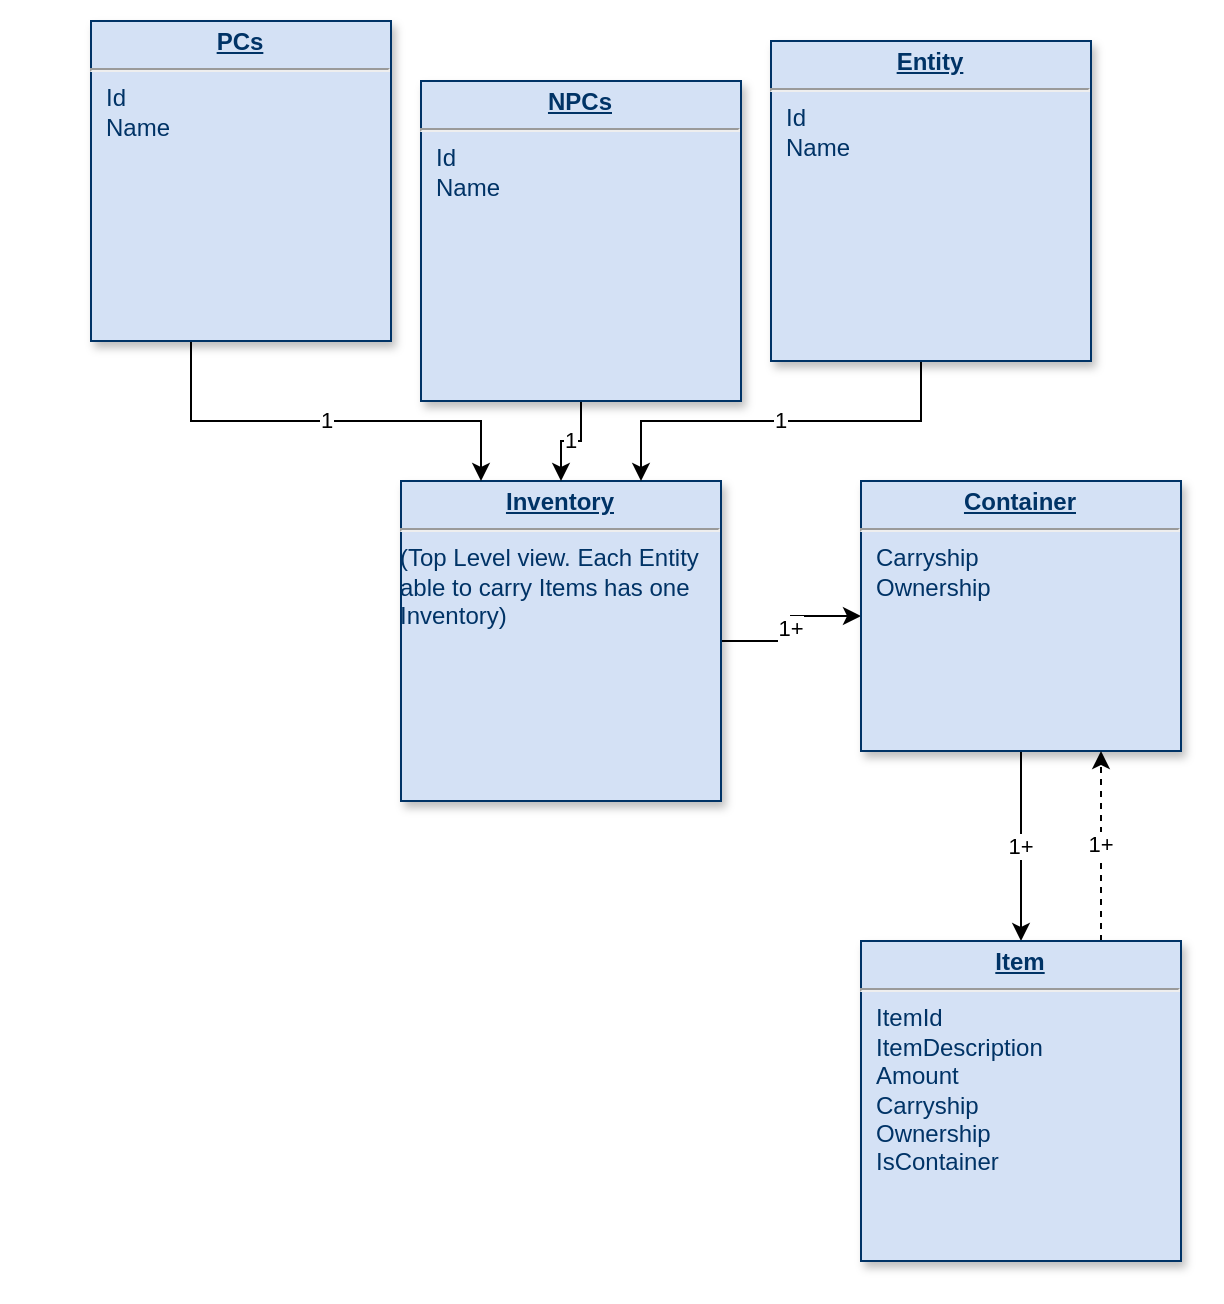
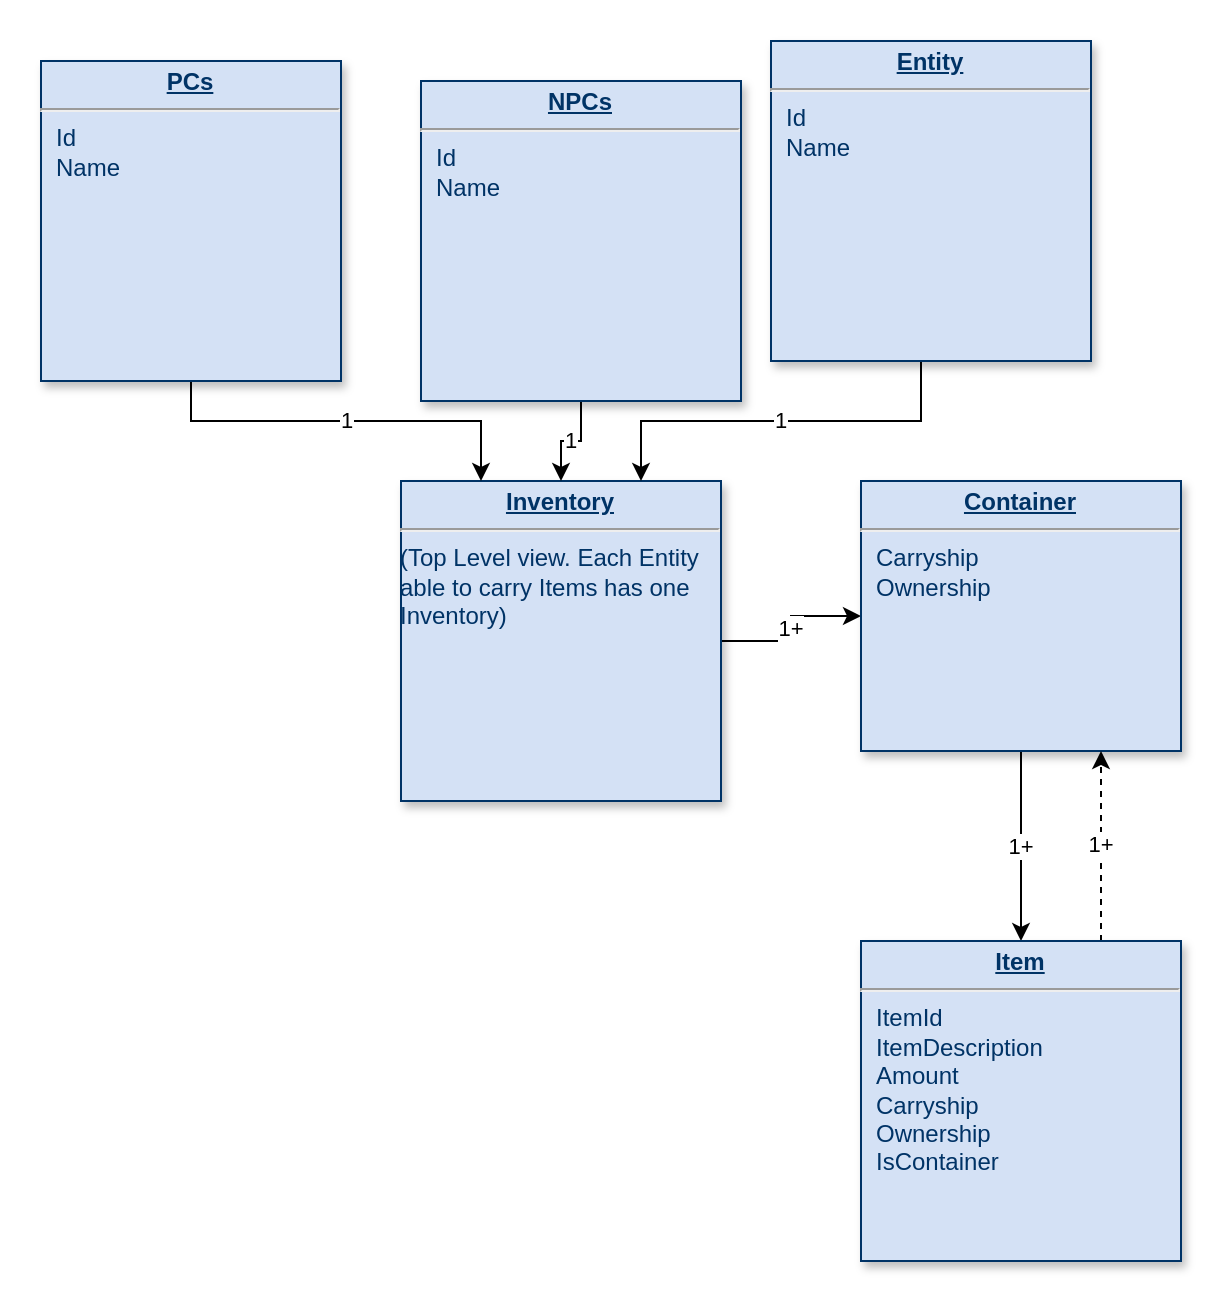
node "PCs Id Name": moved (241, 181) -> (191, 221)
